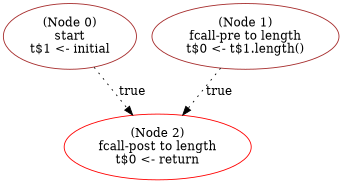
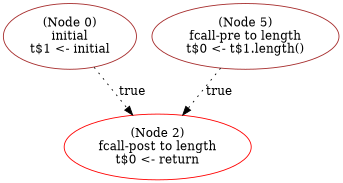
node "(Node 0) start t$1 <- initial": label "(Node 0) start t$1 <- initial" -> "(Node 0) initial t$1 <- initial"
node "(Node 1) fcall-pre to length t$0 <- t$1.length()": label "(Node 1) fcall-pre to length t$0 <- t$1.length()" -> "(Node 5) fcall-pre to length t$0 <- t$1.length()"
